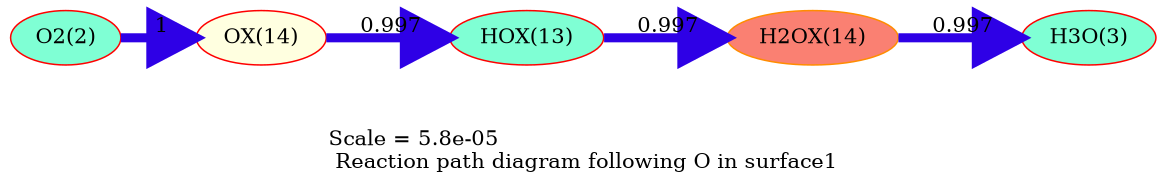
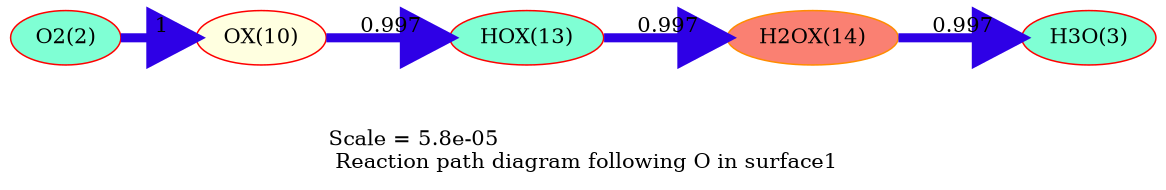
node "OX(14)": label "OX(14)" -> "OX(10)"
